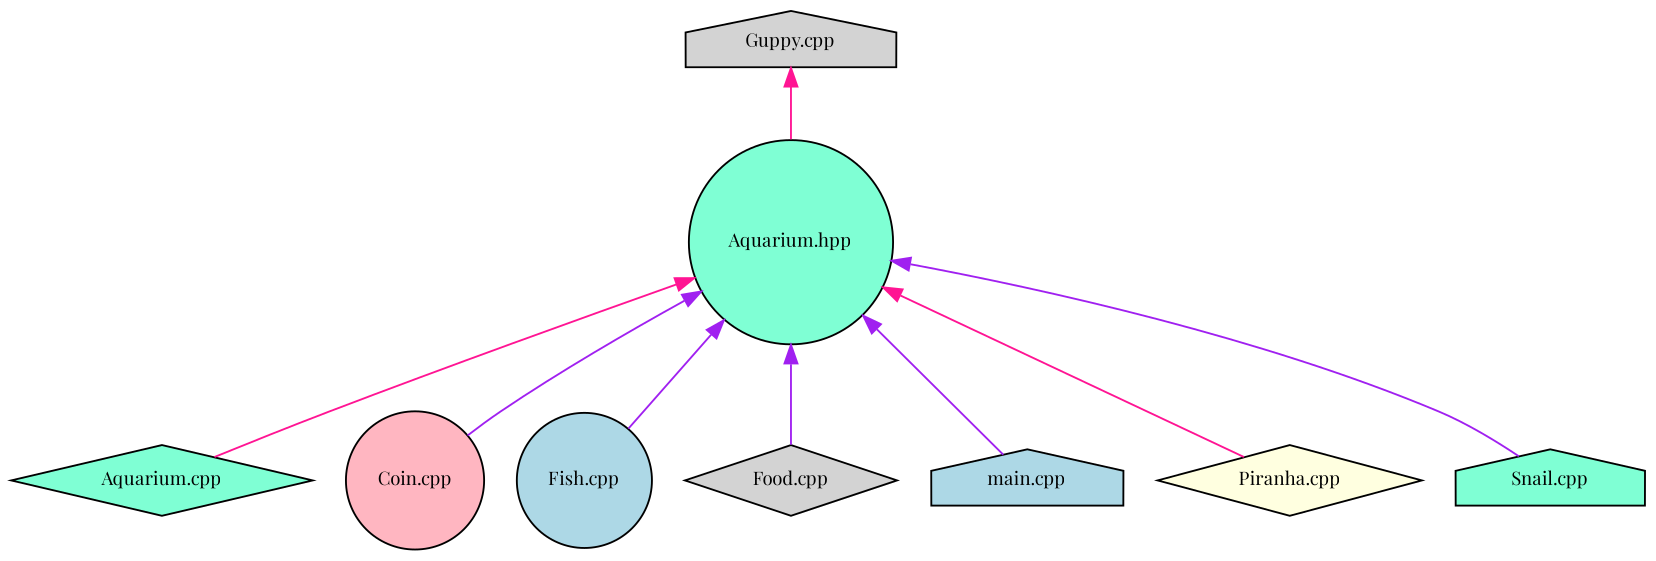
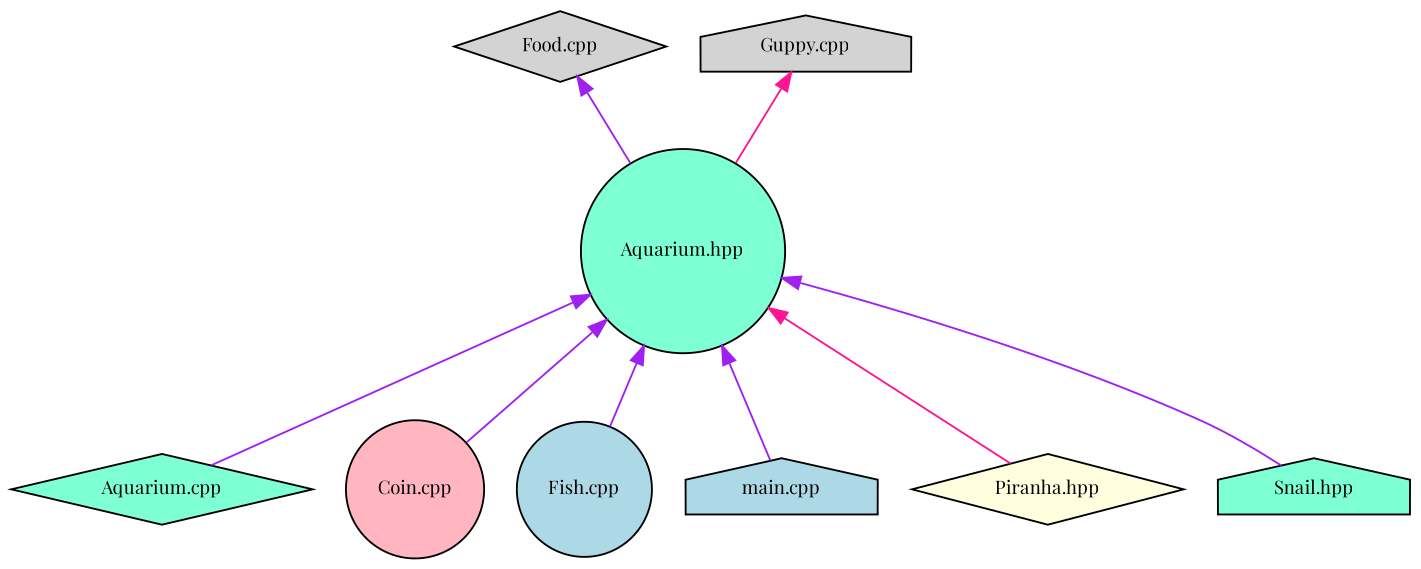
edge "Aquarium.cpp" -> "Aquarium.hpp": color deeppink -> purple
edge "Food.cpp" -> "Aquarium.hpp": reversed
node "Piranha.cpp": label "Piranha.cpp" -> "Piranha.hpp"
node "Snail.cpp": label "Snail.cpp" -> "Snail.hpp"
